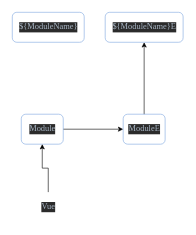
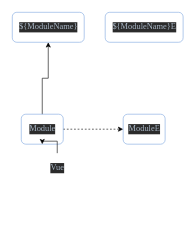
edge "ModuleE" -> "${ModuleName}E": removed
edge "Module" -> "${ModuleName}": added
edge "Module" -> "ModuleE": style solid -> dashed
node "Vue": moved (48, 207) -> (57, 168)
